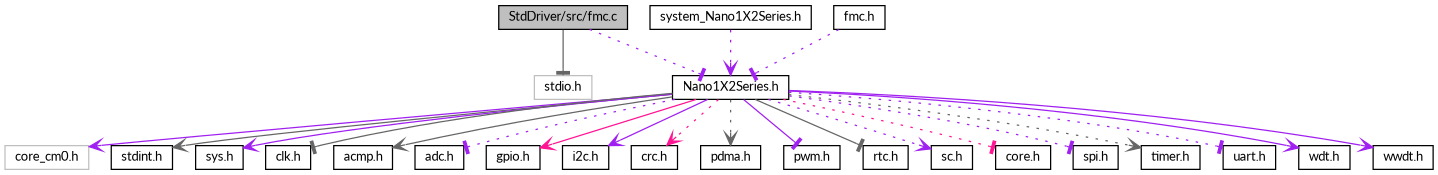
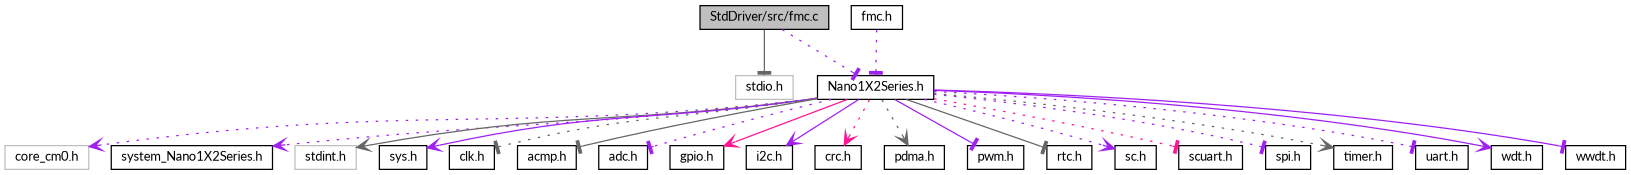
edge "system_Nano1X2Series.h" -> "Nano1X2Series.h": reversed
edge "Nano1X2Series.h" -> "clk.h": style solid -> dotted
edge "Nano1X2Series.h" -> "acmp.h": arrowhead vee -> tee
edge "Nano1X2Series.h" -> "core_cm0.h": style solid -> dotted
edge "Nano1X2Series.h" -> "wwdt.h": arrowhead vee -> tee
node "stdint.h": color black -> grey75
node "core.h": label "core.h" -> "scuart.h"
